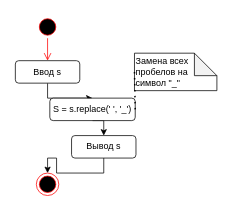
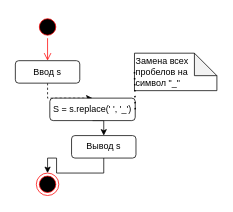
edge "Ввод s" -> "S = s.replace(' ', '_')": style solid -> dashed
